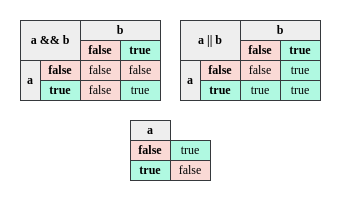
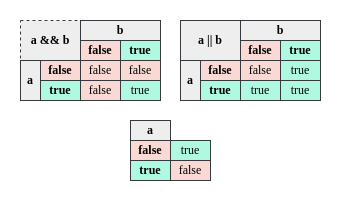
node "a && b": style solid -> dashed
